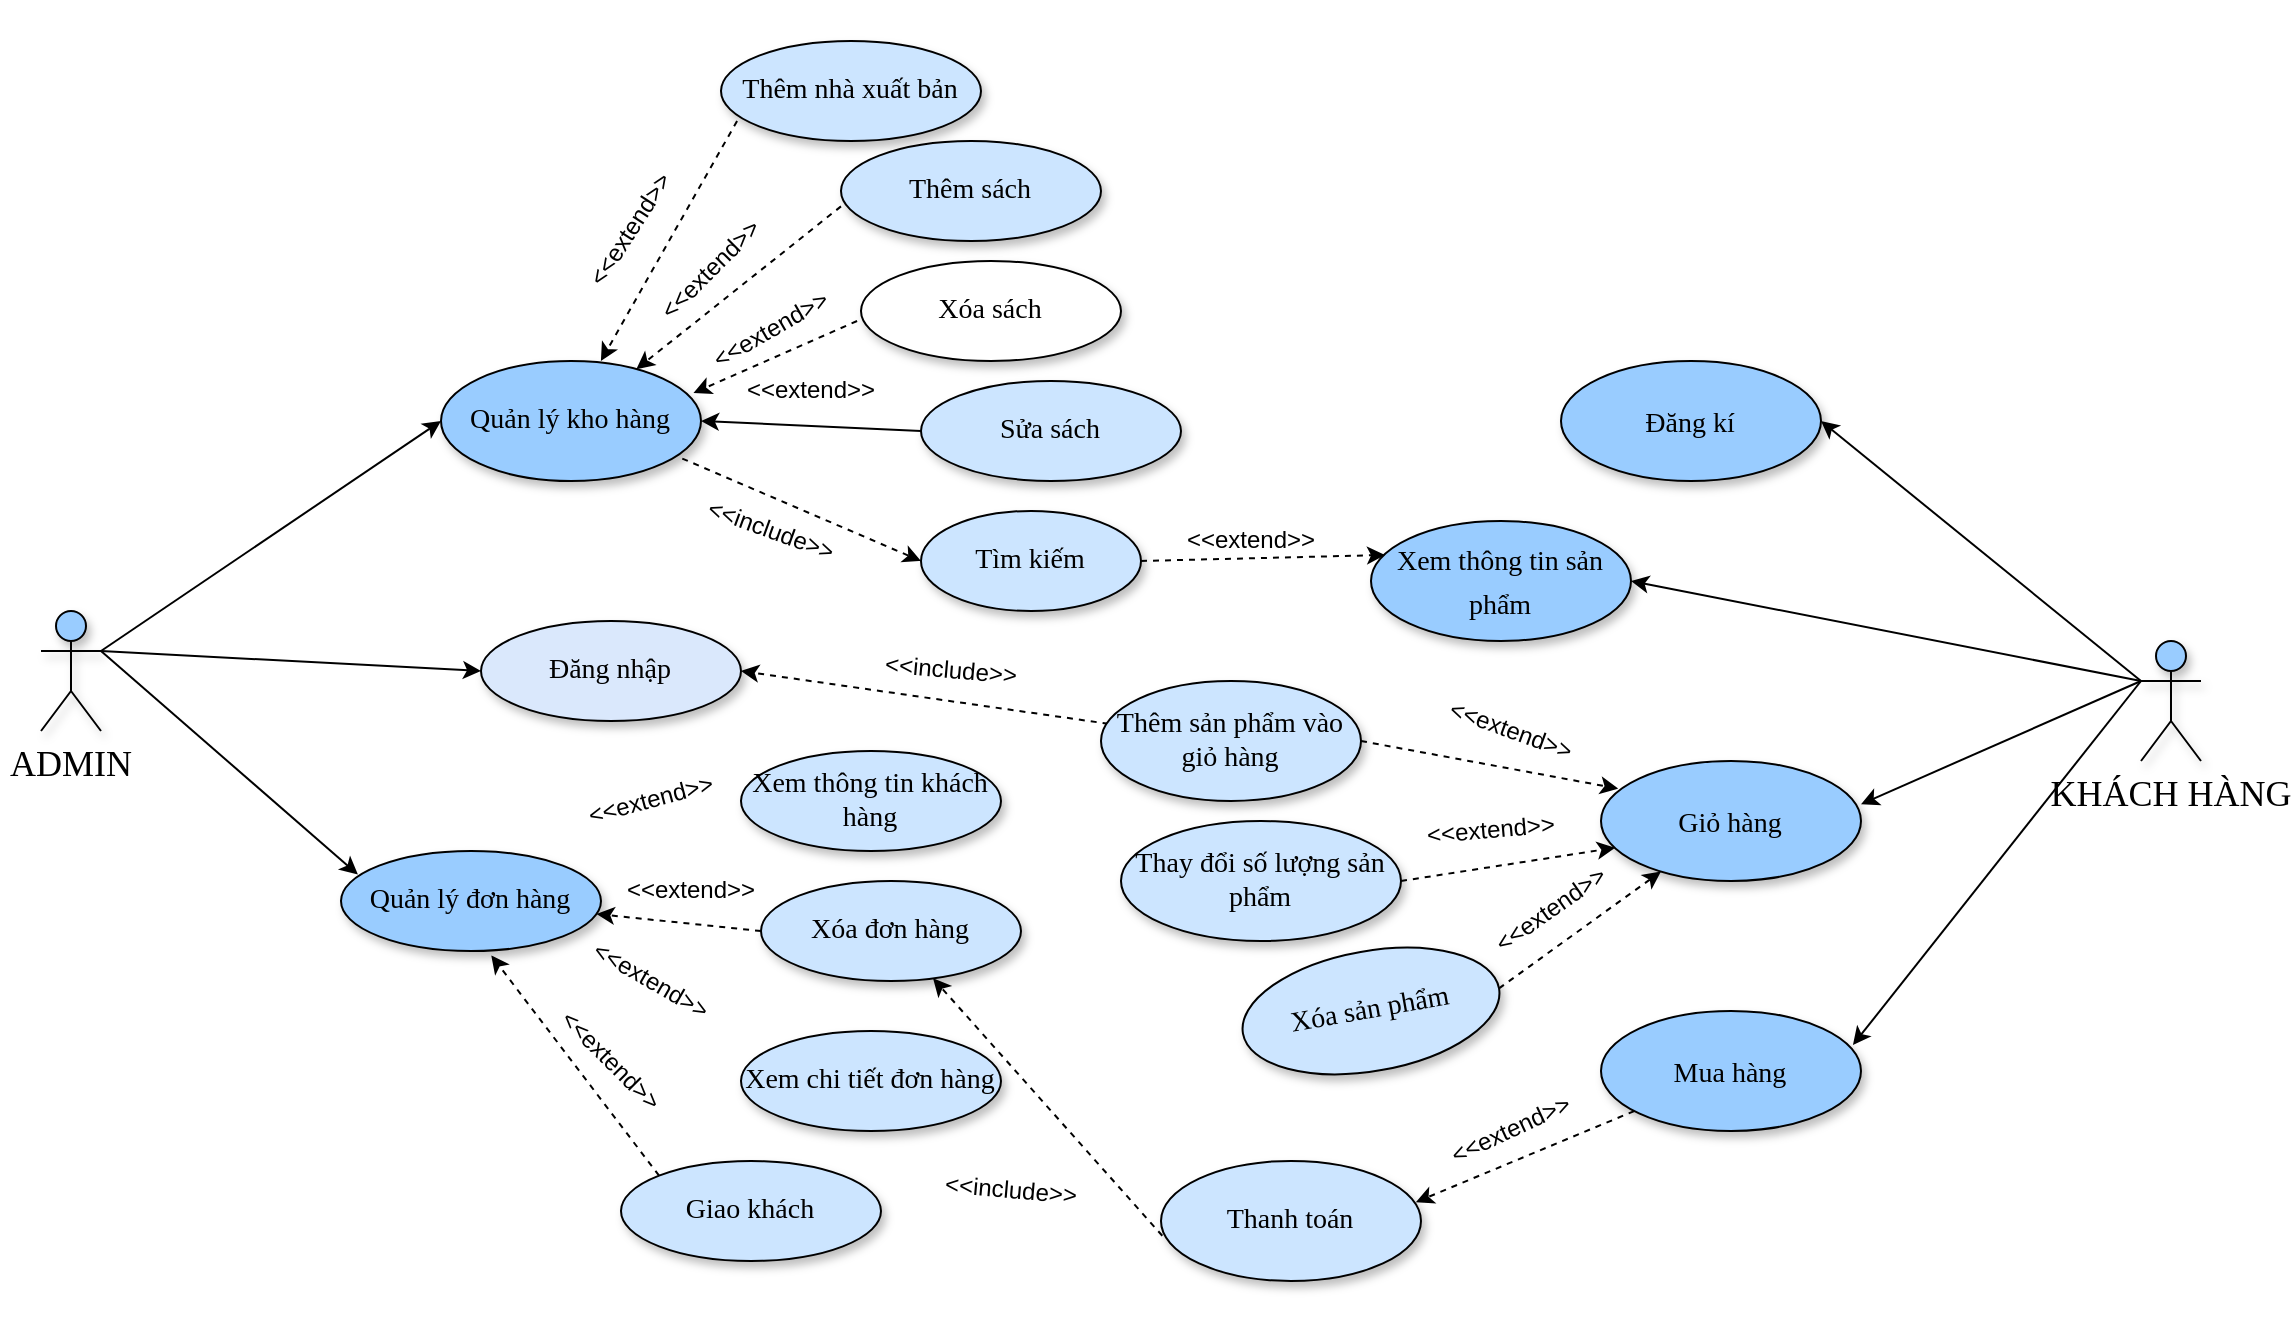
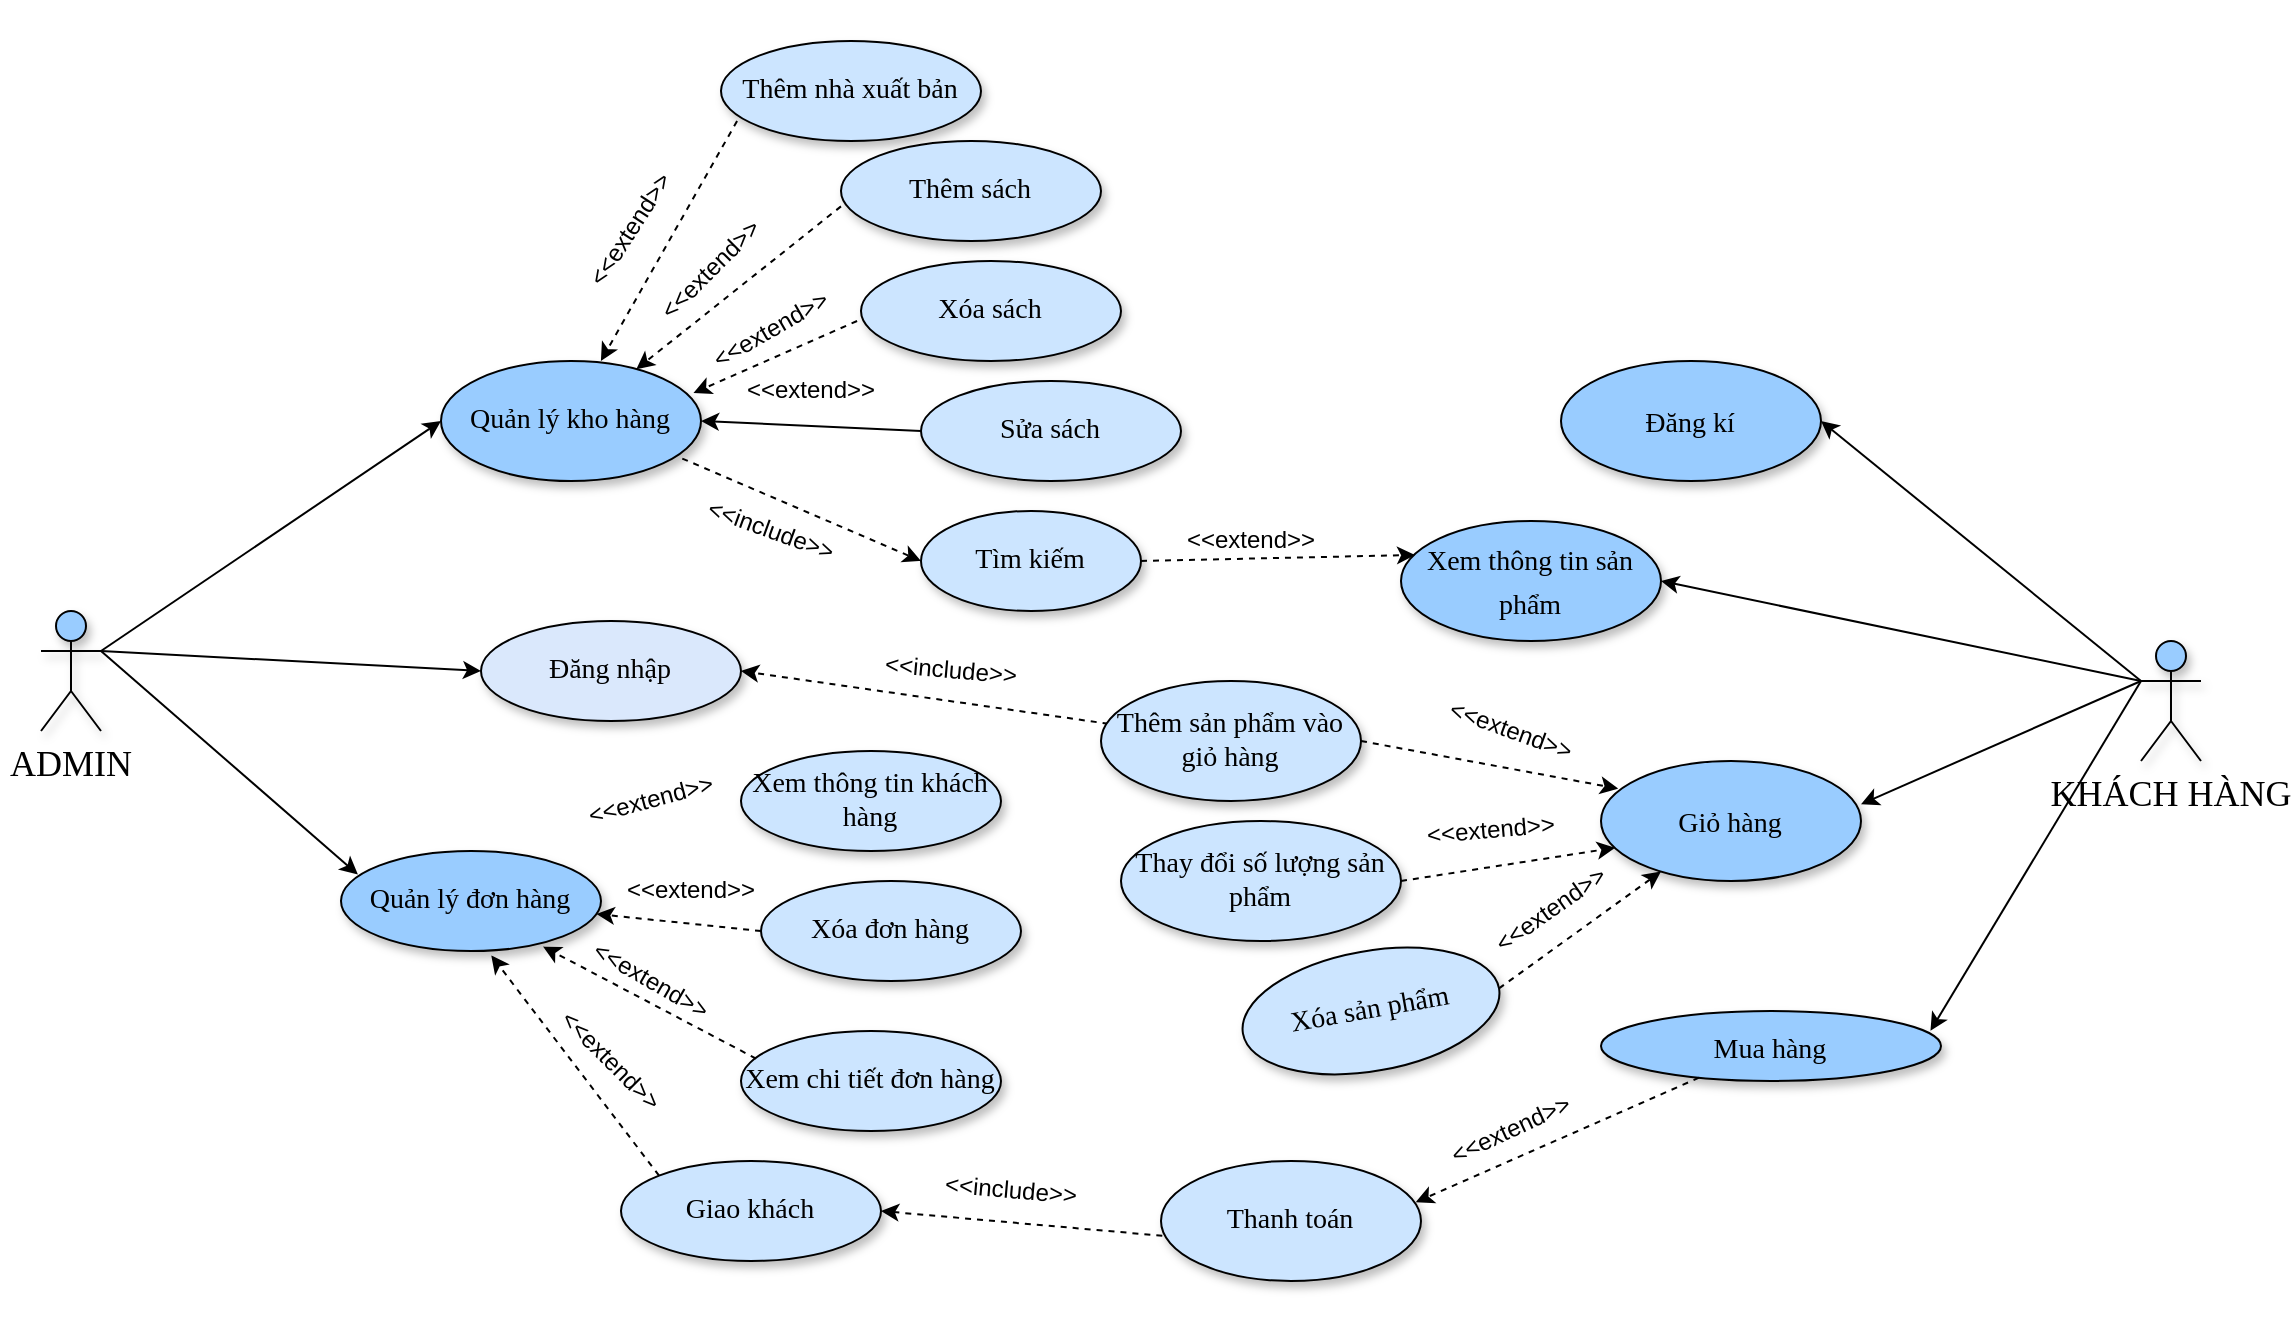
node "Xóa sách": fillcolor #ffffff -> #cce5ff
node "Xem thông tin sản phẩm": moved (1501, 581) -> (1531, 581)
edge "Xem chi tiết đơn hàng" -> "Quản lý đơn hàng": added
node "Mua hàng": size 260x120 -> 340x70
edge "Thanh toán" -> "Xóa đơn hàng": now "Thanh toán" -> "Giao khách"
